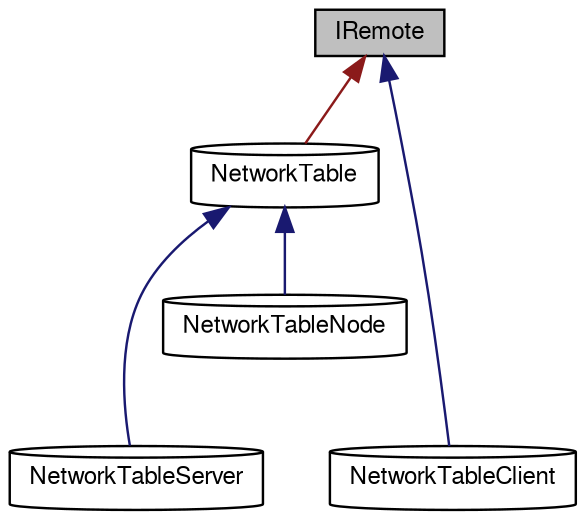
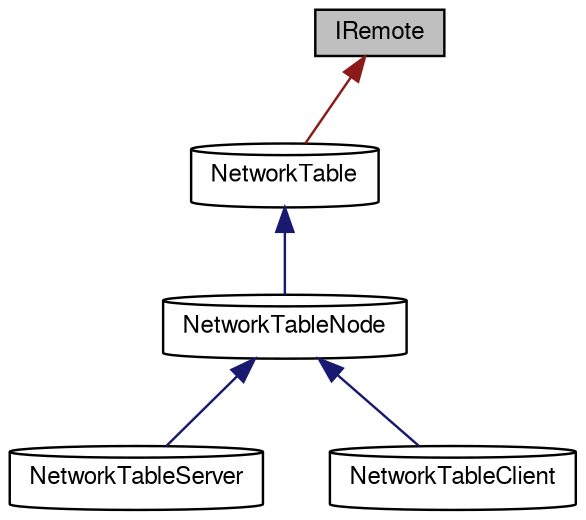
edge "NetworkTableClient" -> "IRemote": now "NetworkTableClient" -> "NetworkTableNode"
edge "NetworkTableServer" -> "NetworkTable": now "NetworkTableServer" -> "NetworkTableNode"
